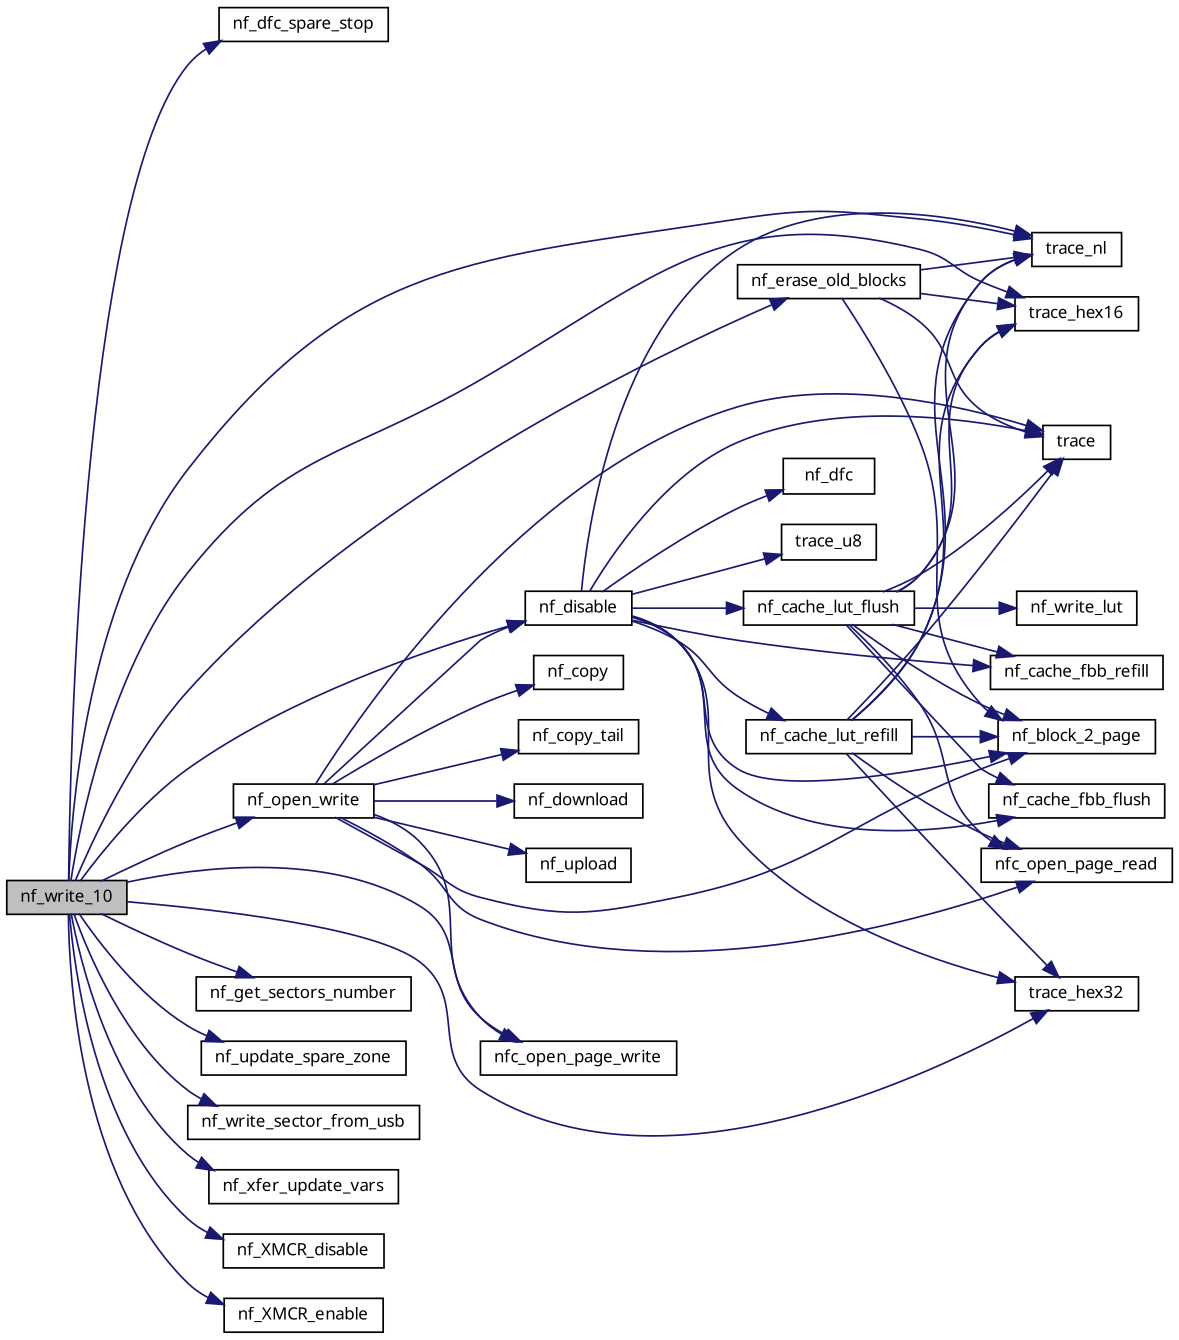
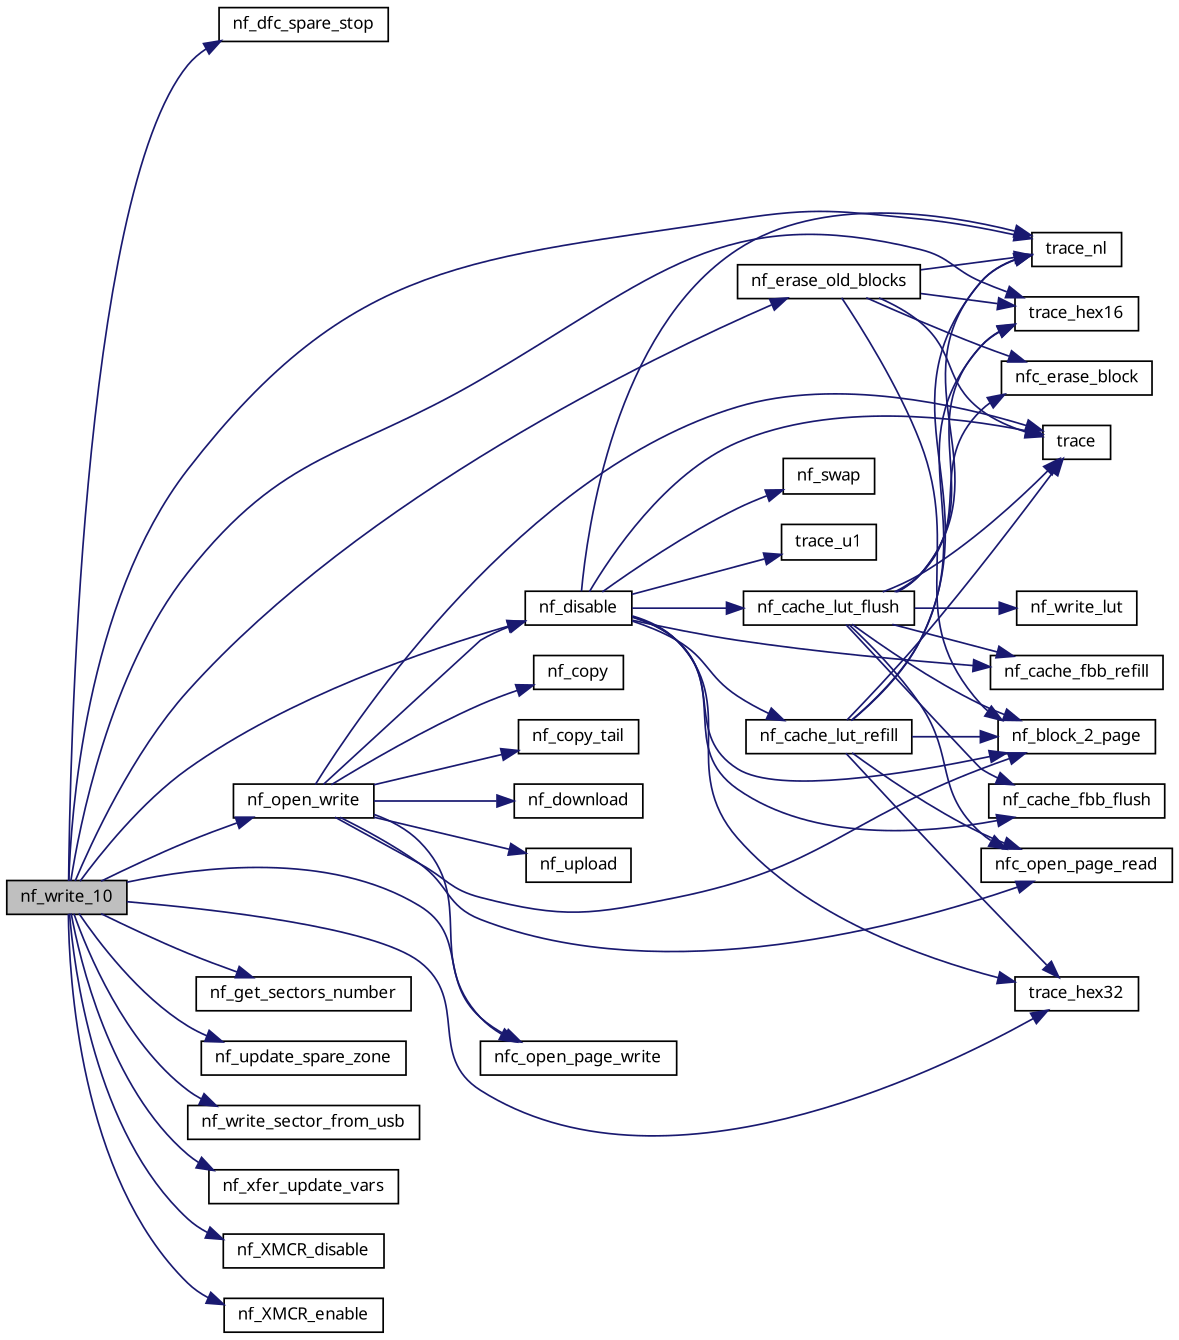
node "nfc_erase_block": added
node "nf_dfc": label "nf_dfc" -> "nf_swap"
node "trace_u8": label "trace_u8" -> "trace_u1"
